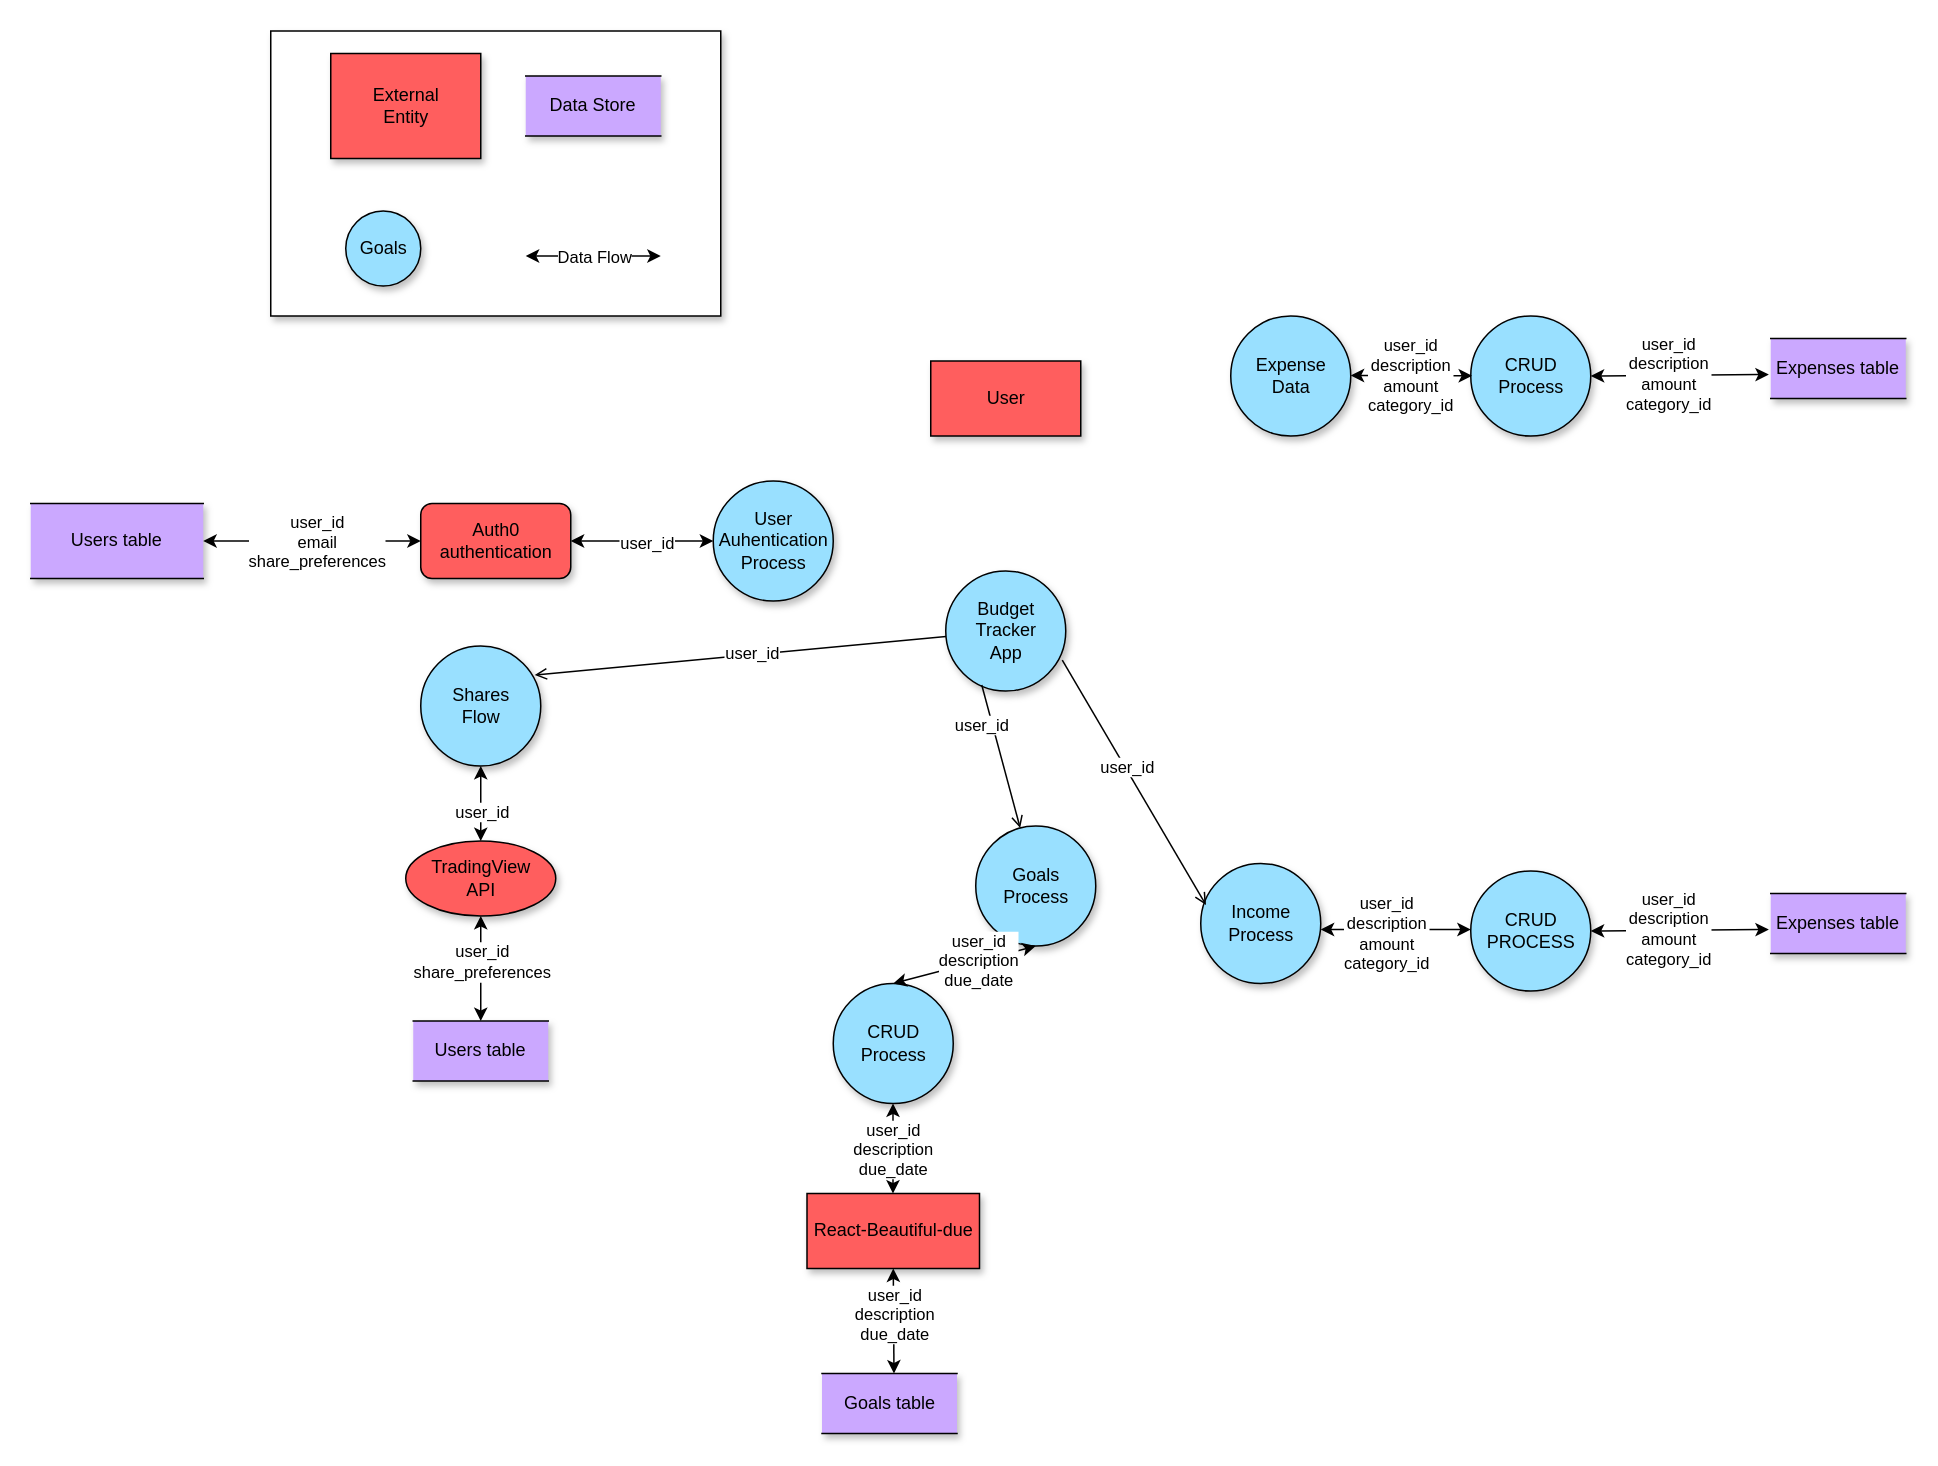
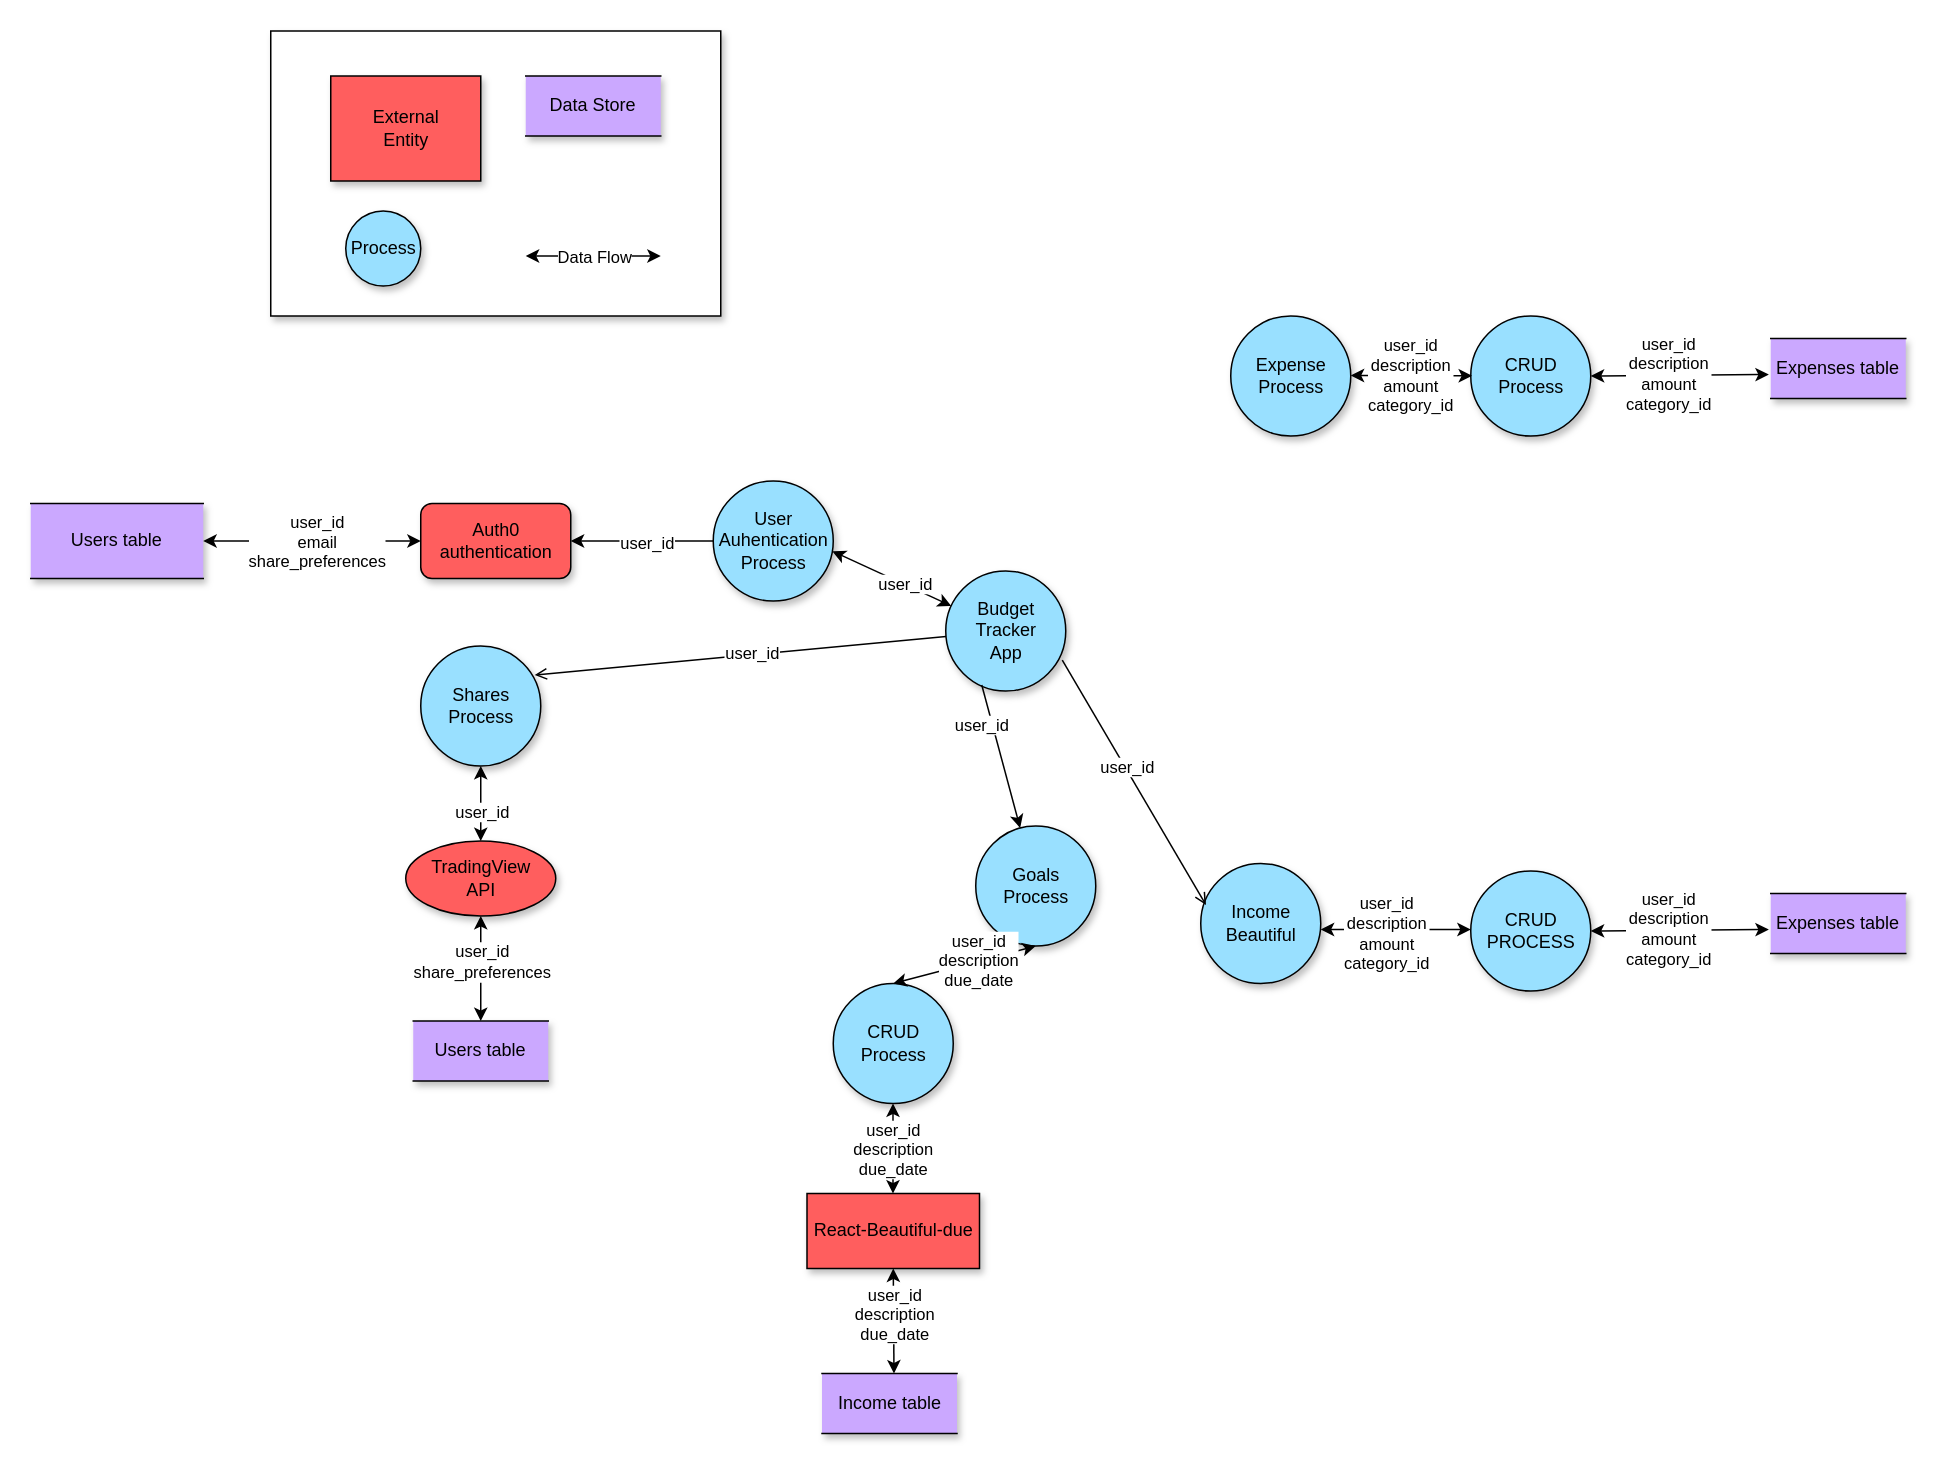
node "External Entity": moved (406, 106) -> (406, 128)
node "Goals": label "Goals" -> "Process"
node "Expense Data": label "Expense Data" -> "Expense Process"
node "User": removed
edge "Auth0 authentication" -- "User Auhentication Process": arrowhead classic -> none
edge "User Auhentication Process" -- "Budget Tracker App": added, label "user_id"
node "Shares Flow": label "Shares Flow" -> "Shares Process"
edge "Budget Tracker App" -> "Goals Process": arrowhead open -> classic
node "Income Process": label "Income Process" -> "Income Beautiful"
node "Goals table": label "Goals table" -> "Income table"
